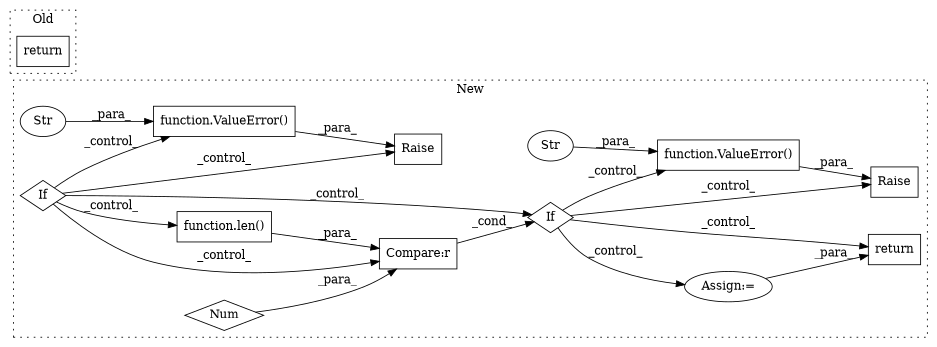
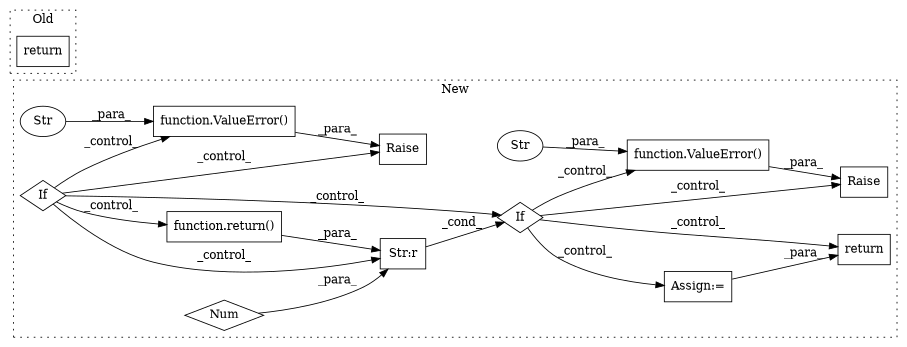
node "function.len()": label "function.len()" -> "function.return()"
node "Compare:r": label "Compare:r" -> "Str:r"
node "Assign:=": shape ellipse -> box
